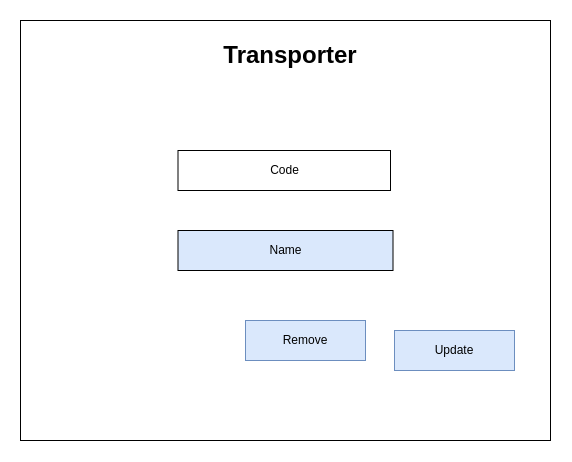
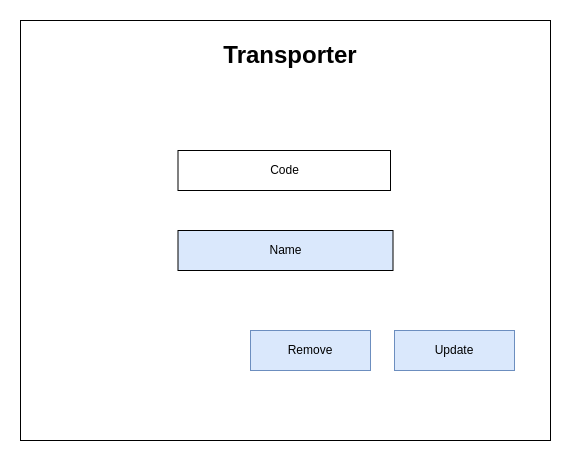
node "Remove": moved (306, 341) -> (311, 351)
